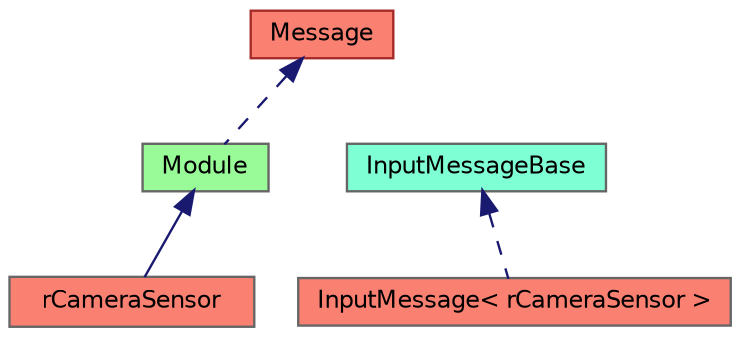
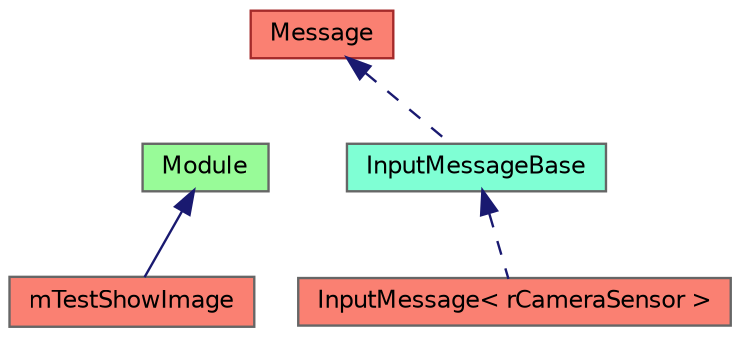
edge "Module" -> "Message": now "InputMessageBase" -> "Message"
node "rCameraSensor": label "rCameraSensor" -> "mTestShowImage"
